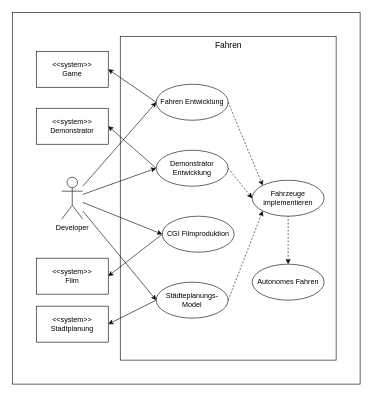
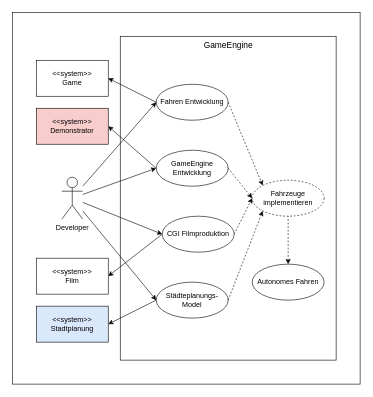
node "Fahren": label "Fahren" -> "GameEngine"
node "<<system>> Game": moved (72, 69) -> (72, 78)
node "<<system>> Demonstrator": fillcolor #ffffff -> #f8cecc
node "Demonstrator Entwicklung": label "Demonstrator Entwicklung" -> "GameEngine Entwicklung"
node "Fahrzeuge implementieren": style solid -> dashed
edge "CGI Filmproduktion" -> "Fahrzeuge implementieren": added
node "<<system>> Stadtplanung": fillcolor #ffffff -> #dae8fc
